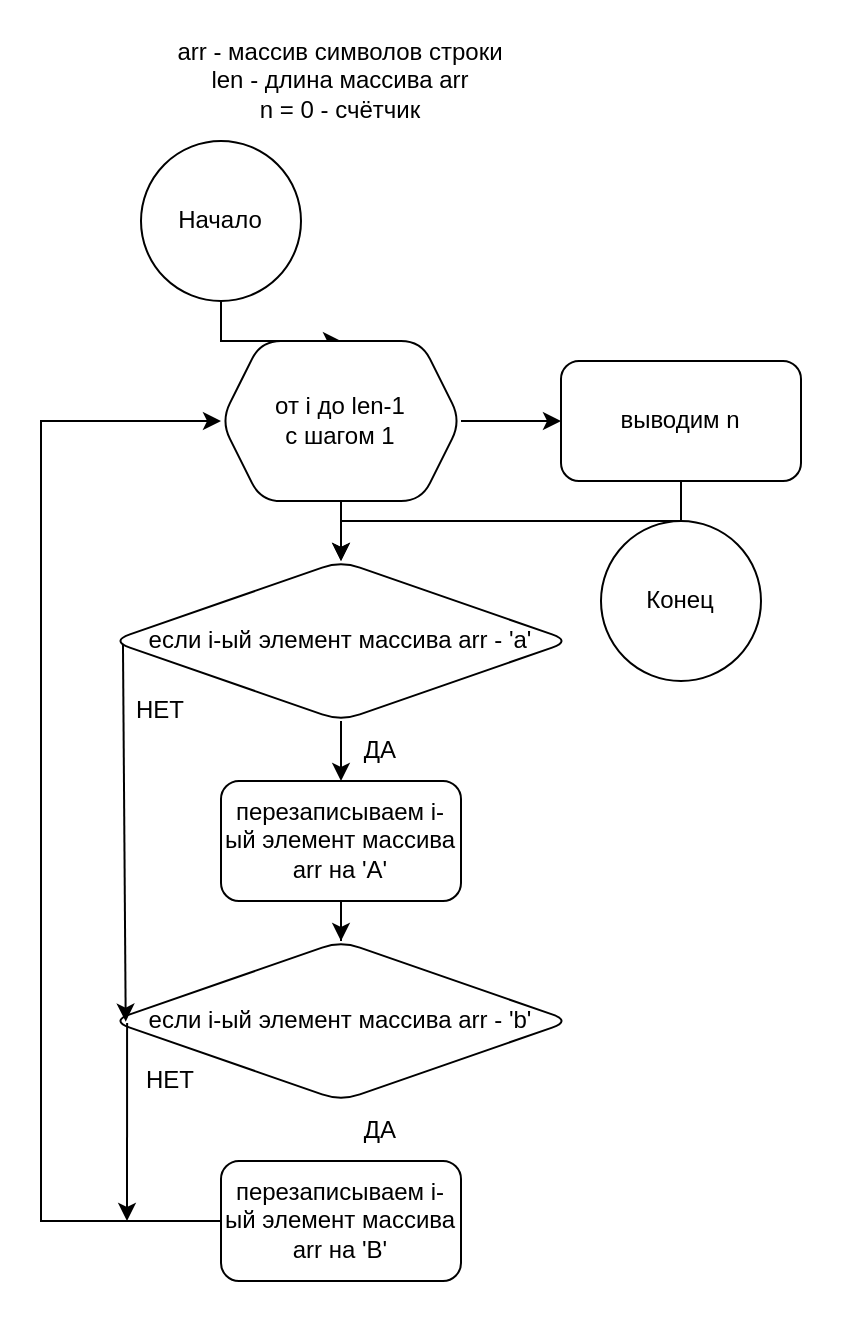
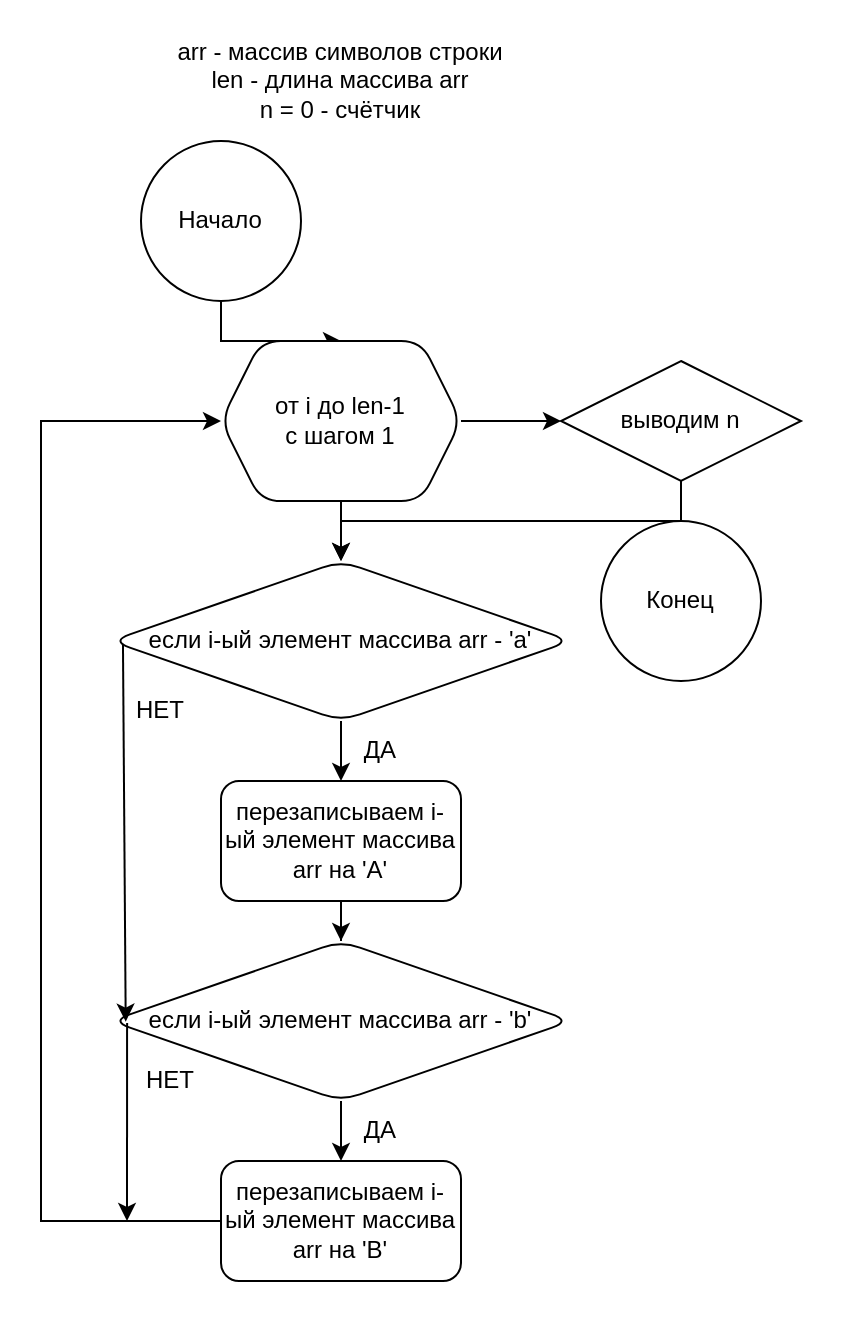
node "выводим n": shape rounded rectangle -> diamond
edge "если i-ый элемент массива arr - 'b'" -> "перезаписываем i-ый элемент массива arr на 'B'": added
